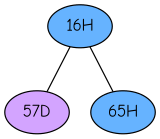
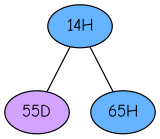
node "16H": label "16H" -> "14H"
node "57D": label "57D" -> "55D"
